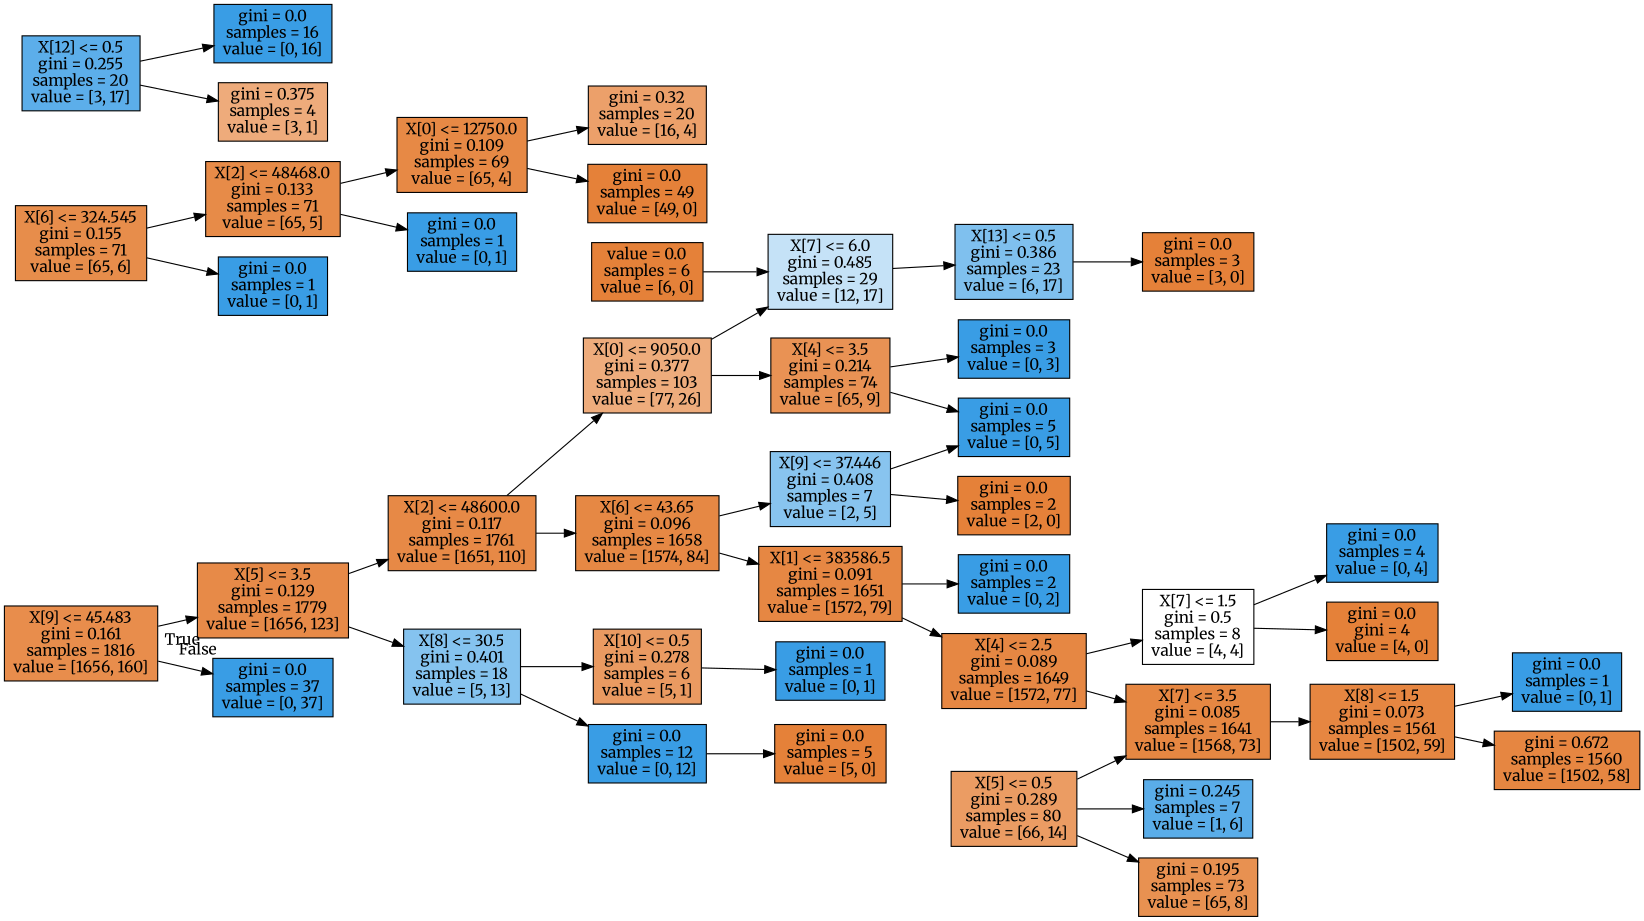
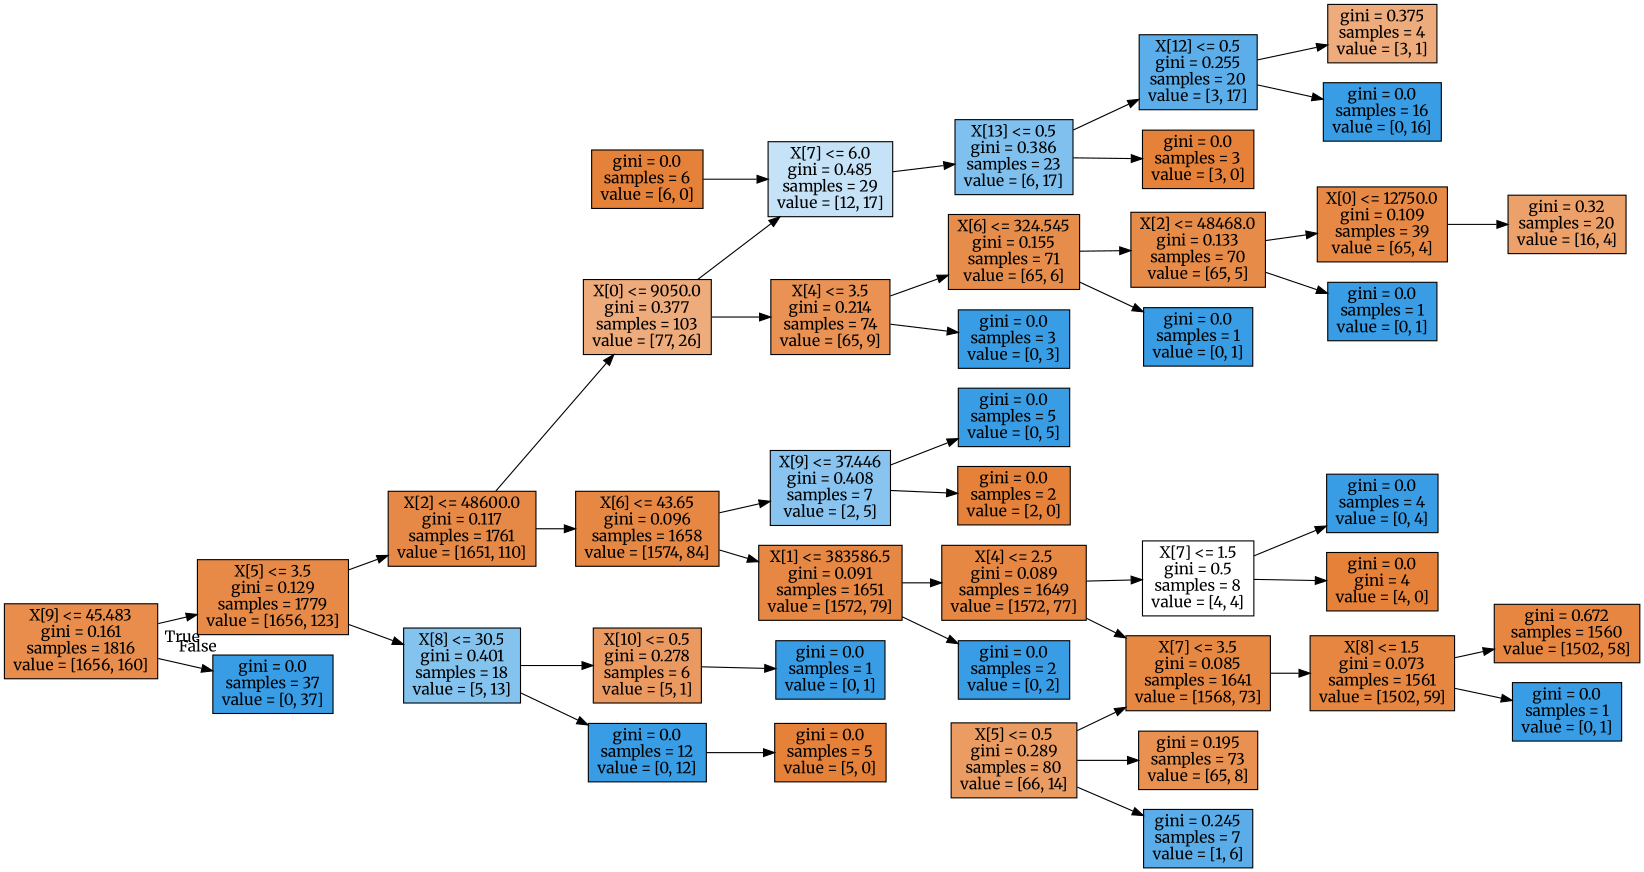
edge "X[13] <= 0.5 gini = 0.386 samples = 23 value = [6, 17]" -> "X[12] <= 0.5 gini = 0.255 samples = 20 value = [3, 17]": added
node "X[0] <= 12750.0 gini = 0.109 samples = 69 value = [65, 4]": label "X[0] <= 12750.0 gini = 0.109 samples = 69 value = [65, 4]" -> "X[0] <= 12750.0 gini = 0.109 samples = 39 value = [65, 4]"
node "gini = 0.0 samples = 49 value = [49, 0]": removed
node "X[2] <= 48468.0 gini = 0.133 samples = 71 value = [65, 5]": label "X[2] <= 48468.0 gini = 0.133 samples = 71 value = [65, 5]" -> "X[2] <= 48468.0 gini = 0.133 samples = 70 value = [65, 5]"
node "value = 0.0 samples = 6 value = [6, 0]": label "value = 0.0 samples = 6 value = [6, 0]" -> "gini = 0.0 samples = 6 value = [6, 0]"
edge "X[4] <= 3.5 gini = 0.214 samples = 74 value = [65, 9]" -> "gini = 0.0 samples = 5 value = [0, 5]": now "X[4] <= 3.5 gini = 0.214 samples = 74 value = [65, 9]" -> "X[6] <= 324.545 gini = 0.155 samples = 71 value = [65, 6]"
